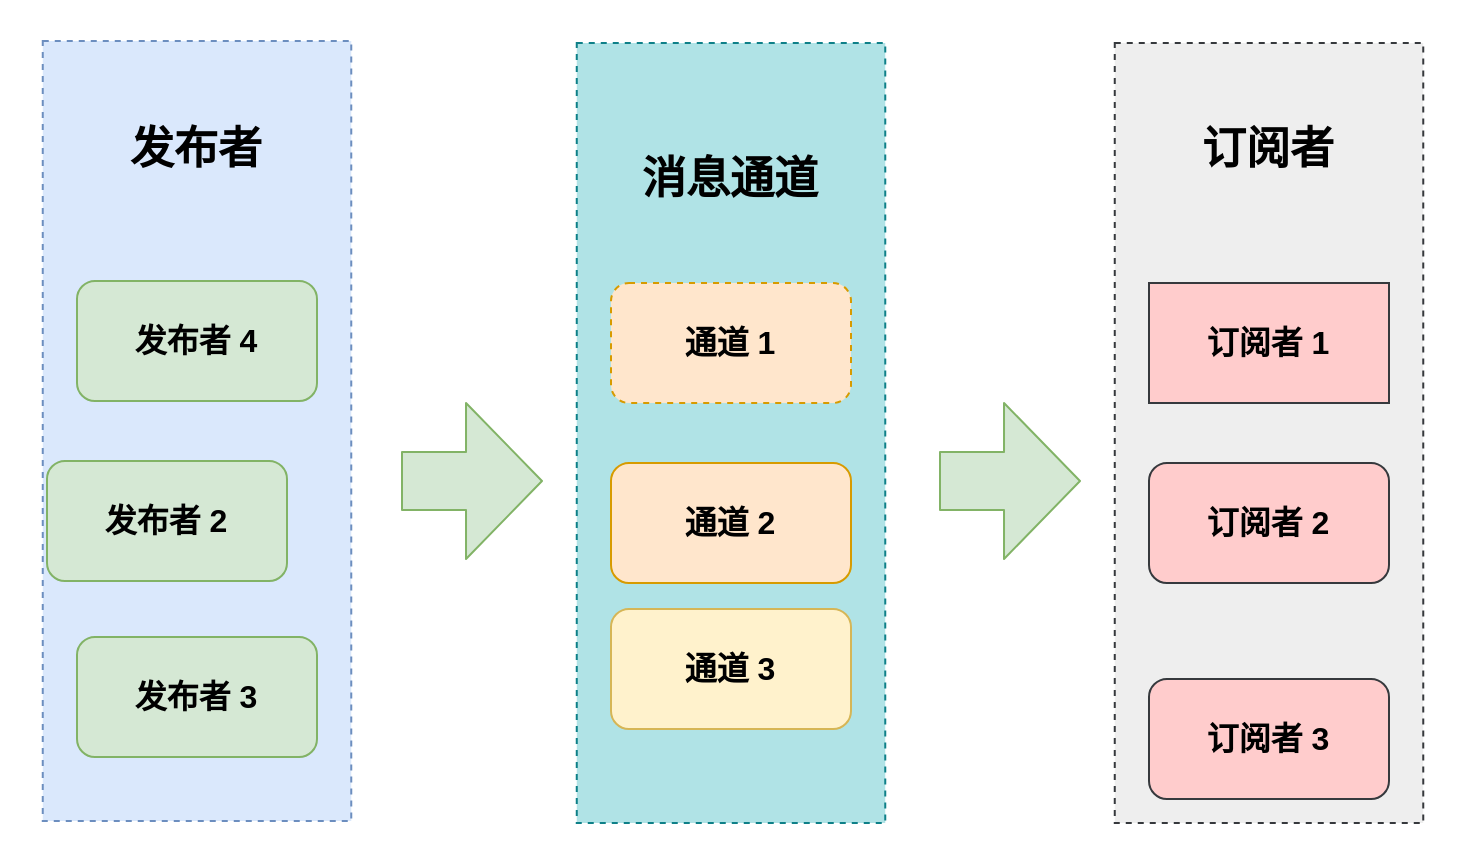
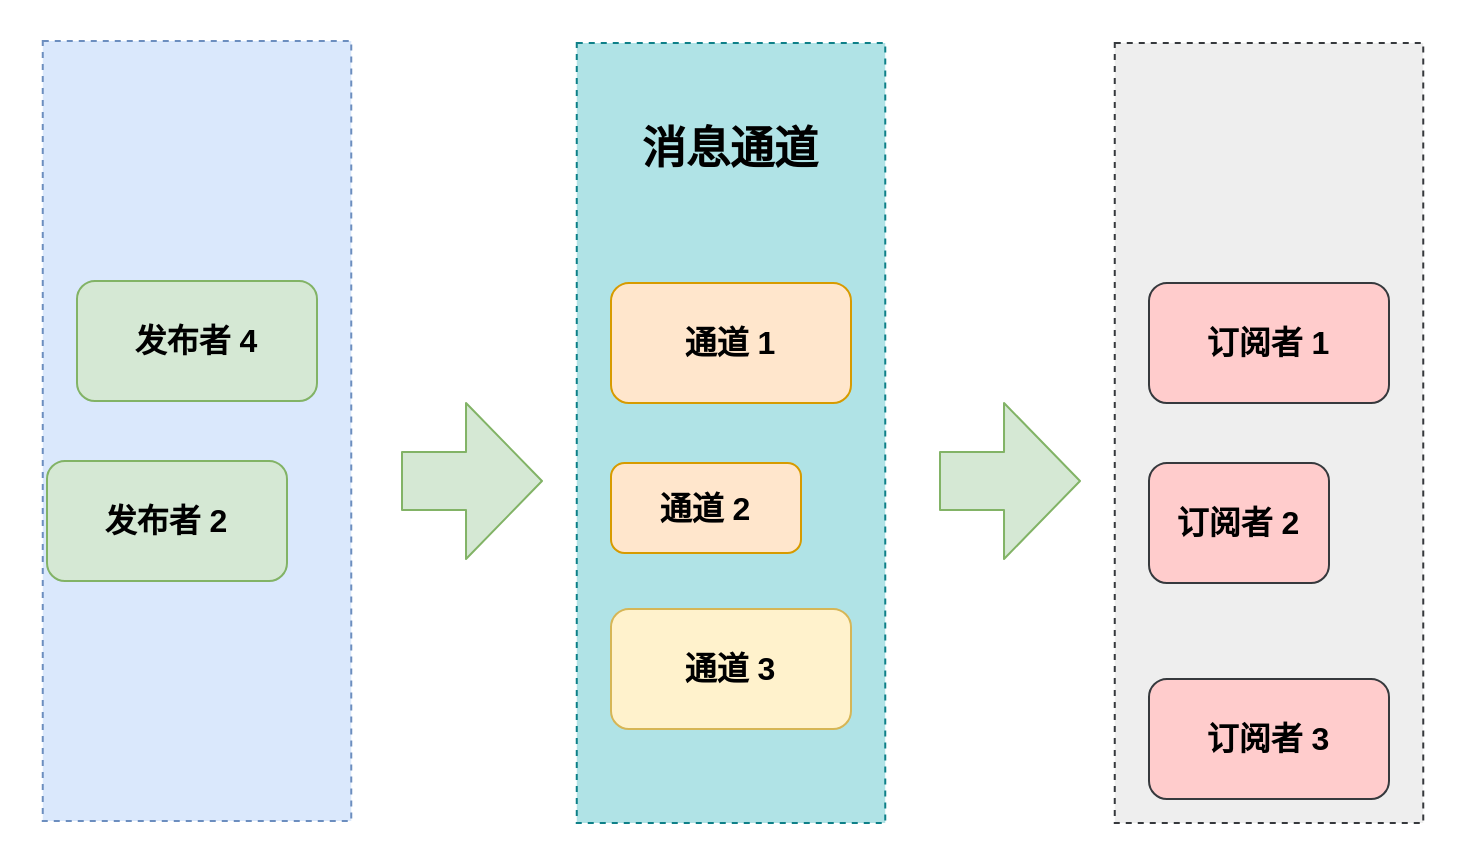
node "发布者": removed
node "订阅者": removed
node "消息通道": moved (731, 181) -> (731, 151)
node "通道 1": style dashed -> solid
node "订阅者 1": shape rectangle -> rounded rectangle
node "通道 2": size 240x120 -> 190x90
node "订阅者 2": size 240x120 -> 180x120
node "发布者 3": removed
